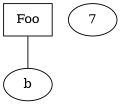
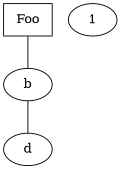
node "7": label "7" -> "1"
node "d": added
